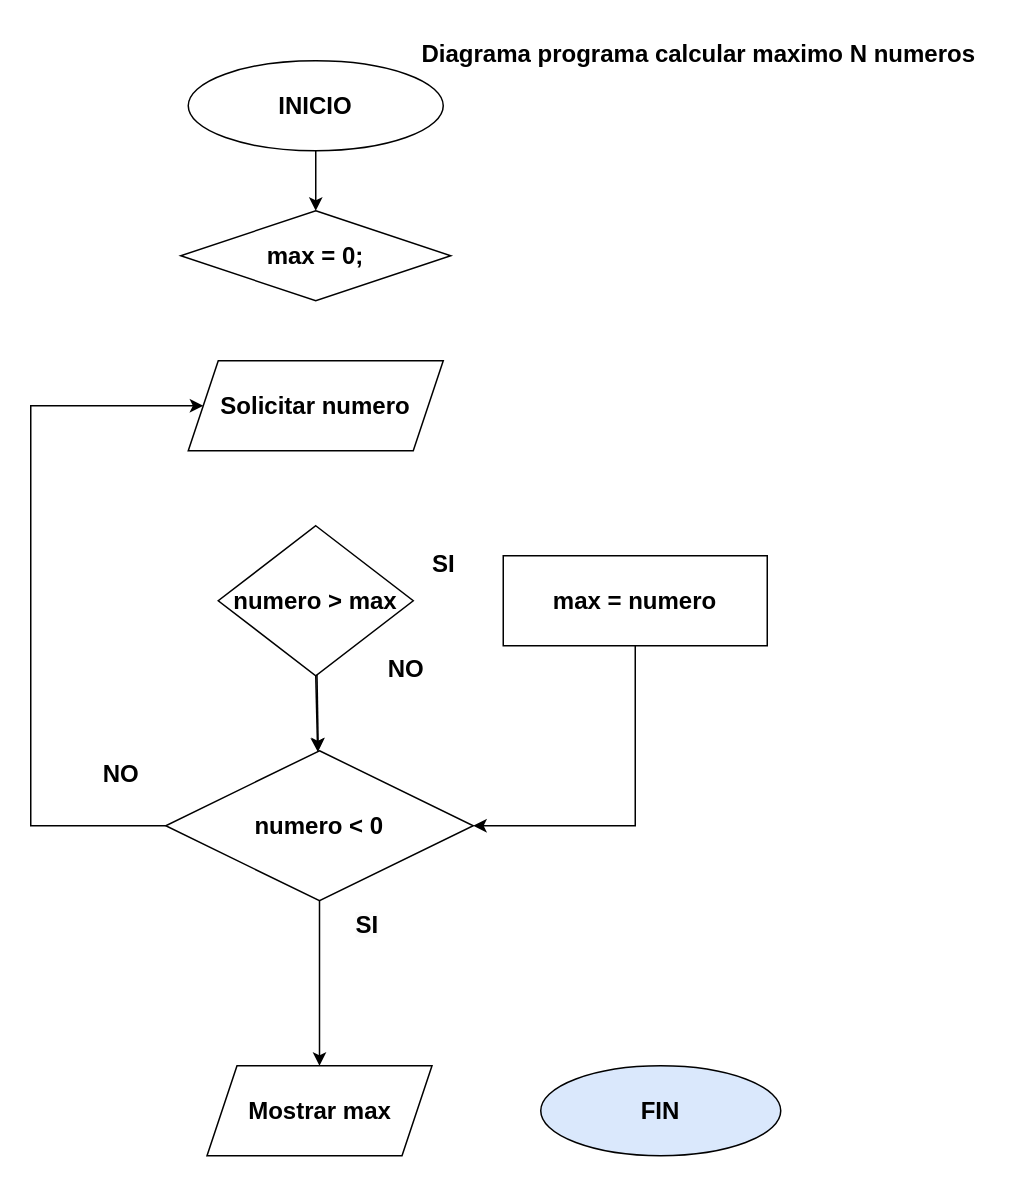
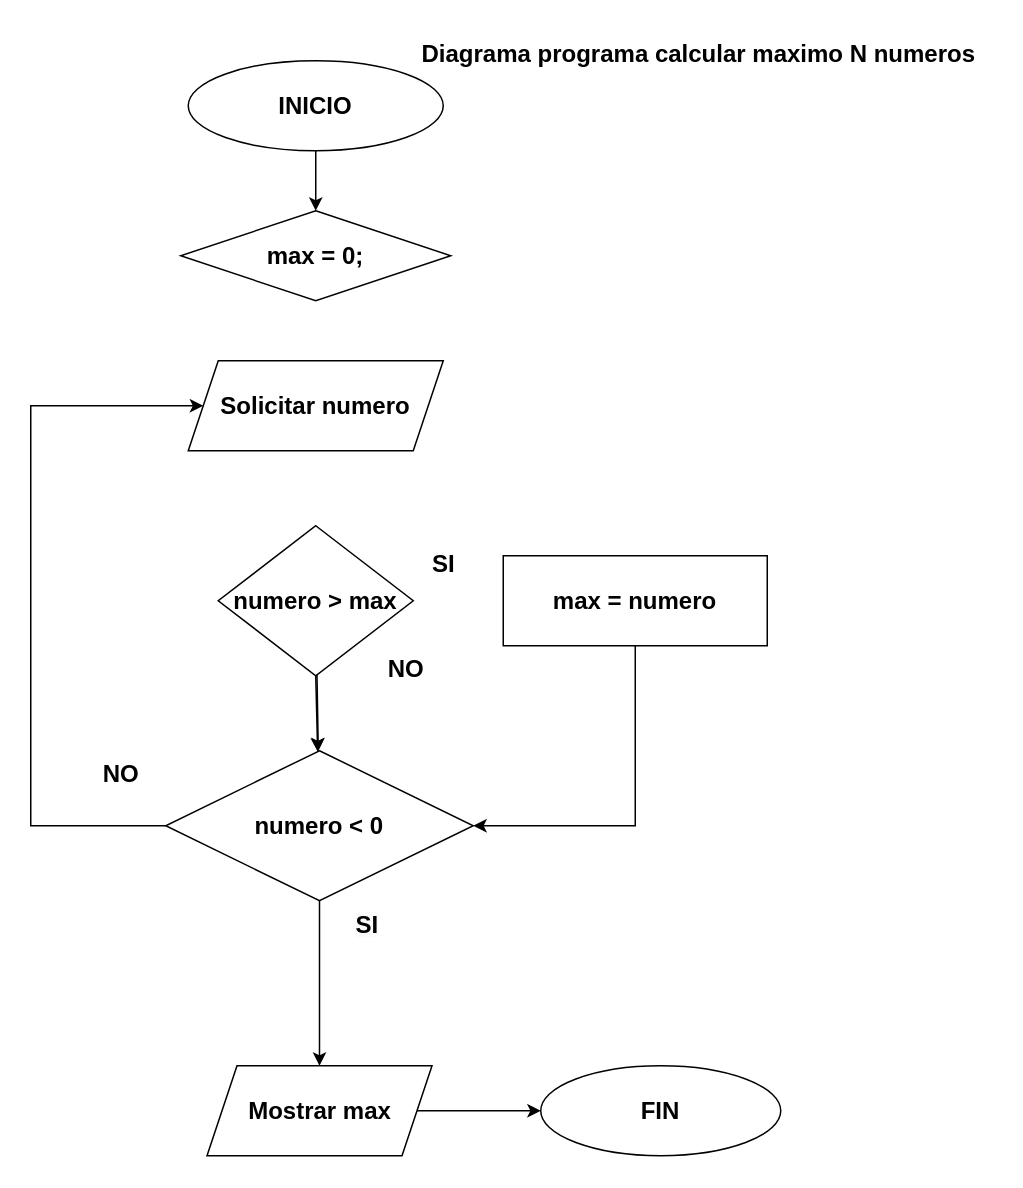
edge "Mostrar max" -> "FIN": added
node "FIN": fillcolor #dae8fc -> #ffffff
